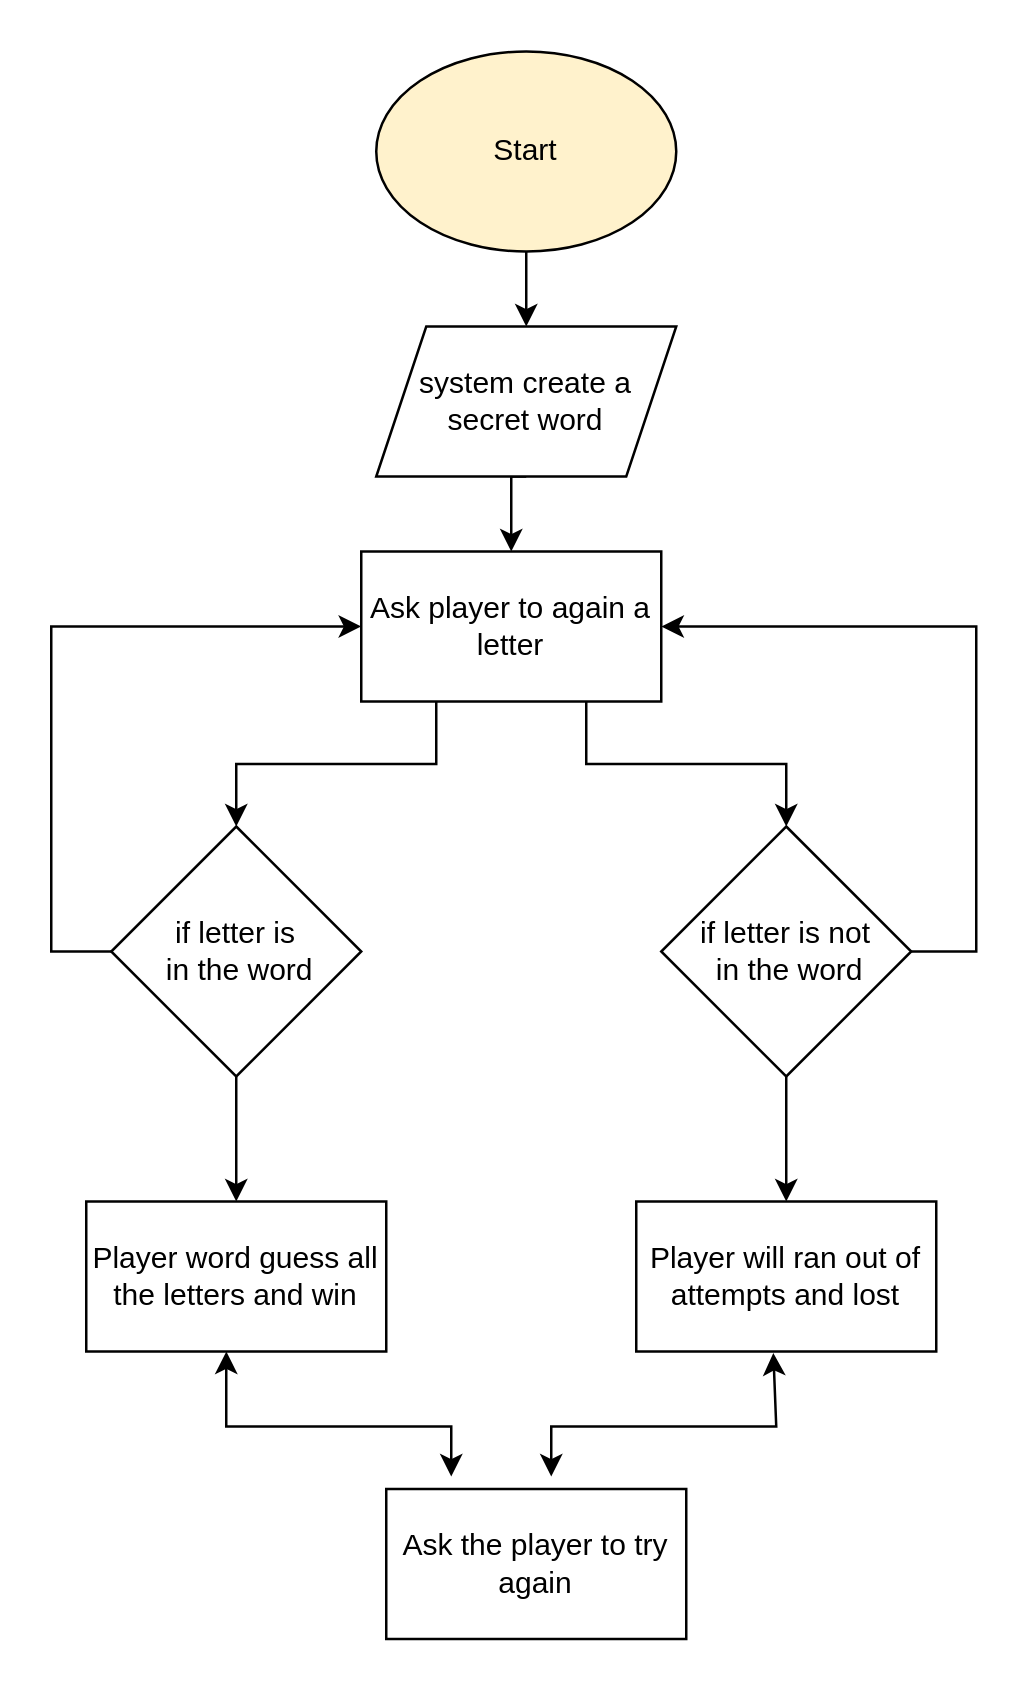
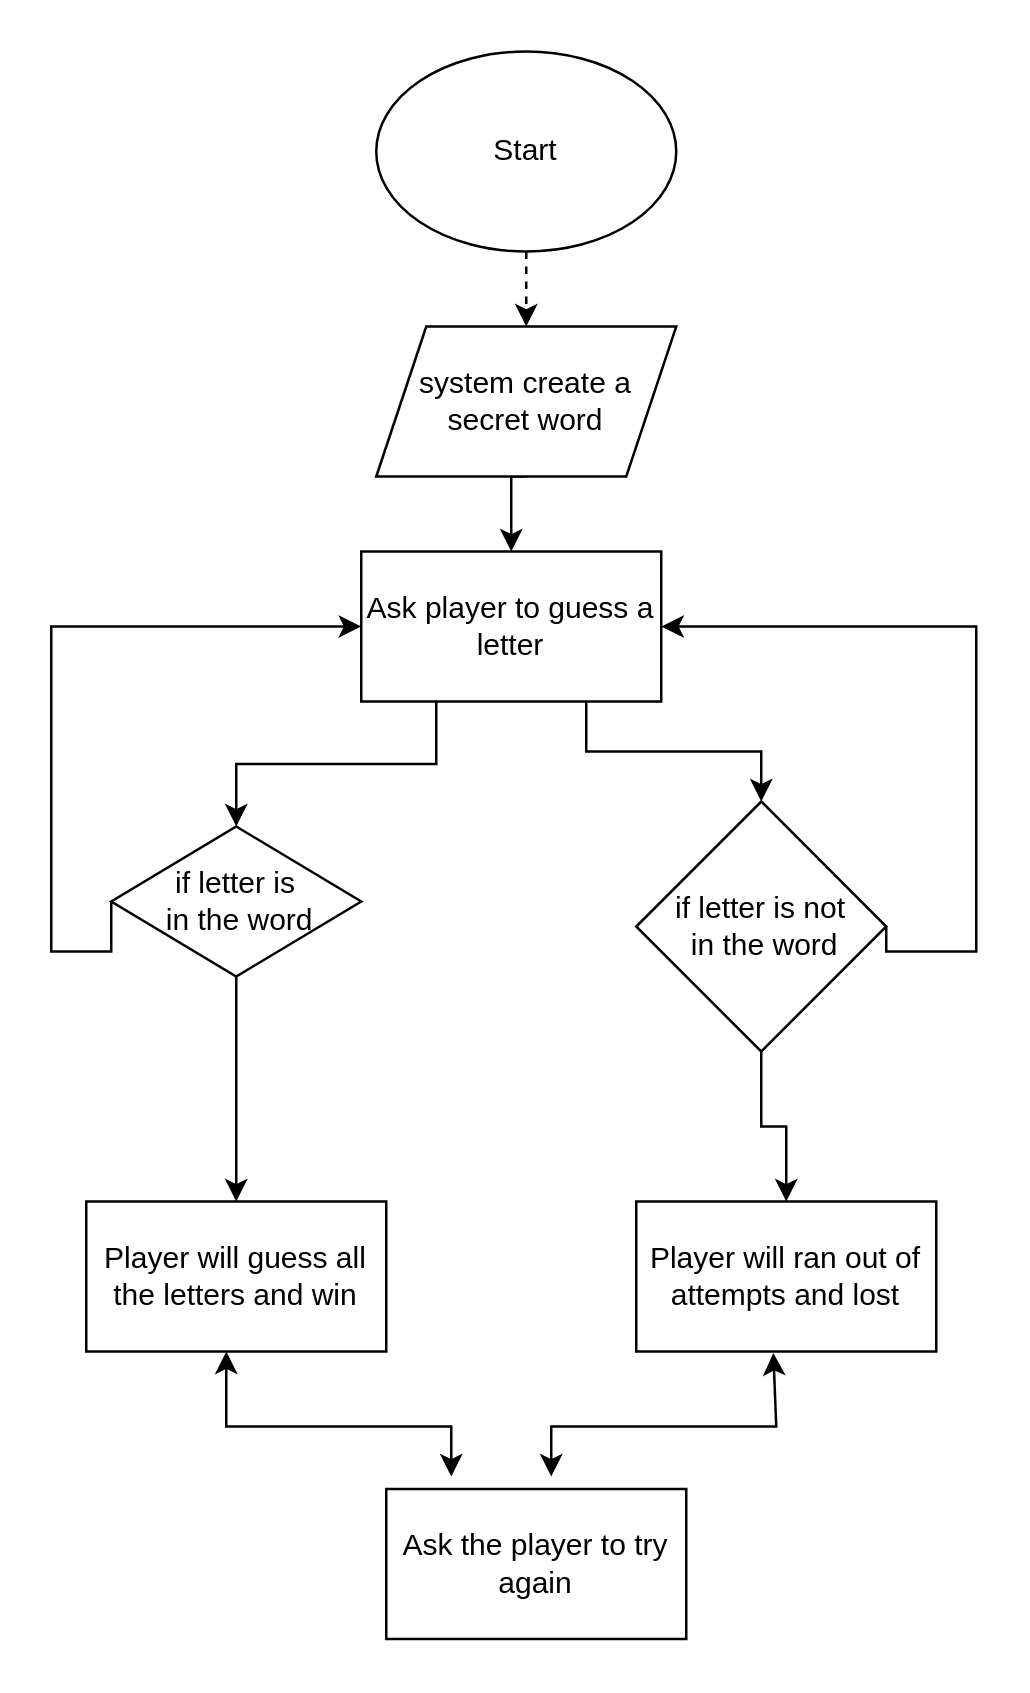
node "Start": fillcolor #fff2cc -> #ffffff
edge "Start" -> "system create a secret word": style solid -> dashed
node "Ask player to again a letter": label "Ask player to again a letter" -> "Ask player to guess a letter"
node "if letter is in the word": size 250x250 -> 250x150
node "if letter is not in the word": moved (786, 951) -> (761, 926)
node "Player word guess all the letters and win": label "Player word guess all the letters and win" -> "Player will guess all the letters and win"
